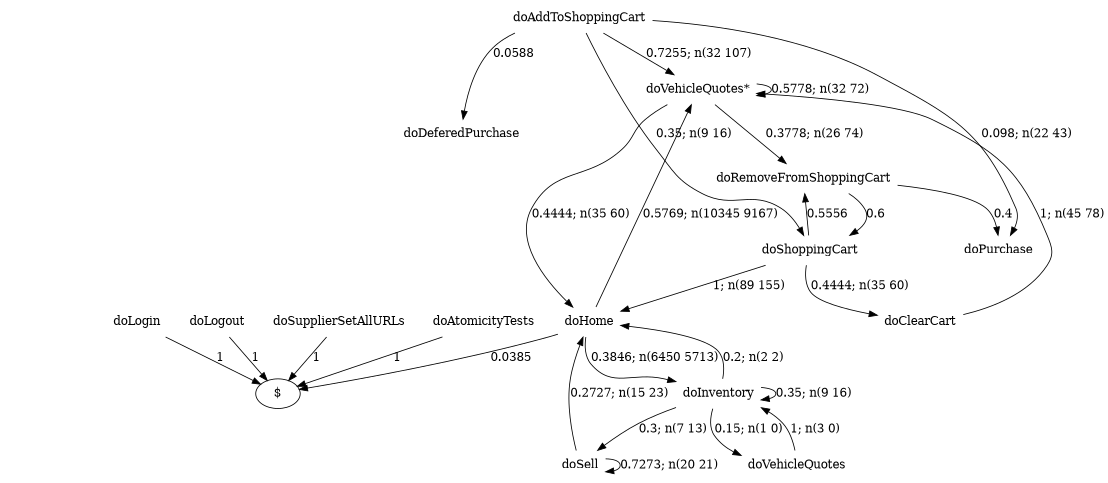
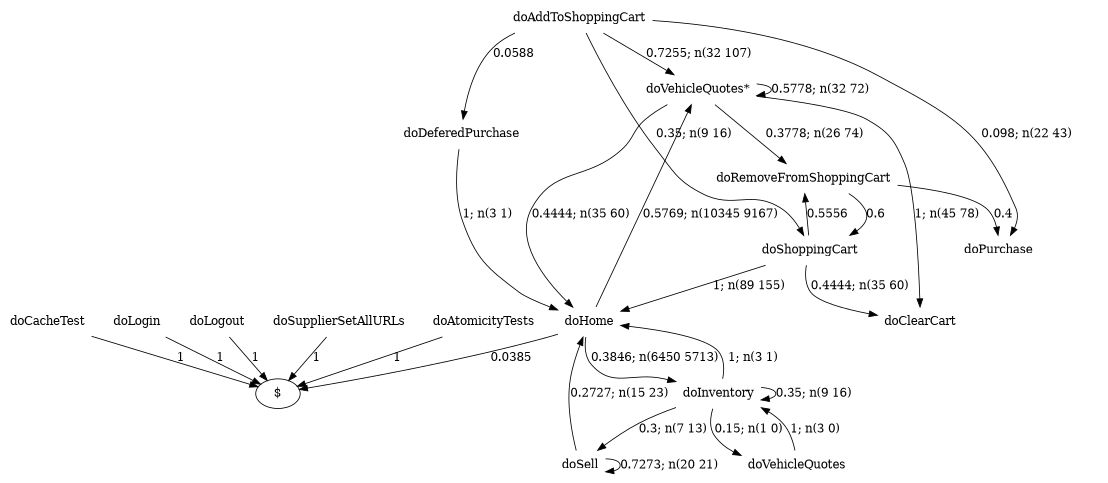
edge "doClearCart" -> "doVehicleQuotes*": reversed
edge "doDeferedPurchase" -> "doHome": added, label "1; n(3 1)"
node "doCacheTest": added
edge "doInventory" -> "doHome": label "0.2; n(2 2)" -> "1; n(3 1)"
